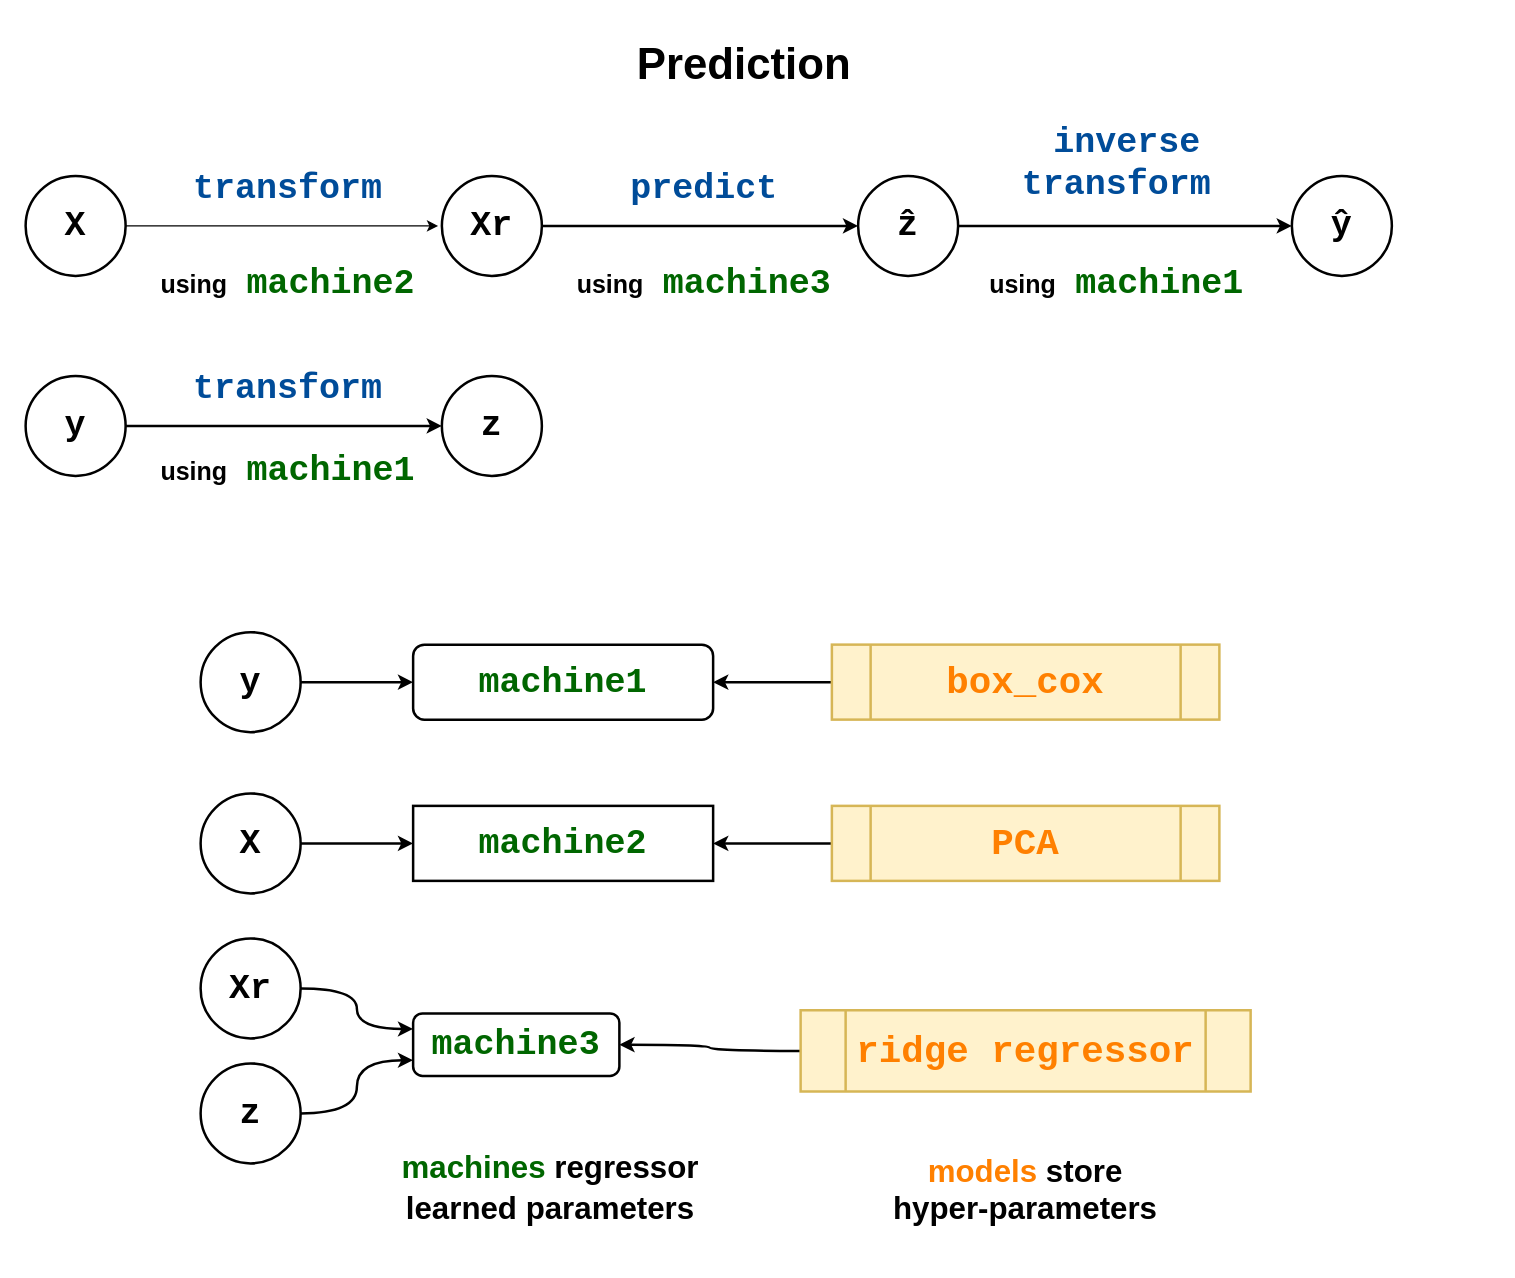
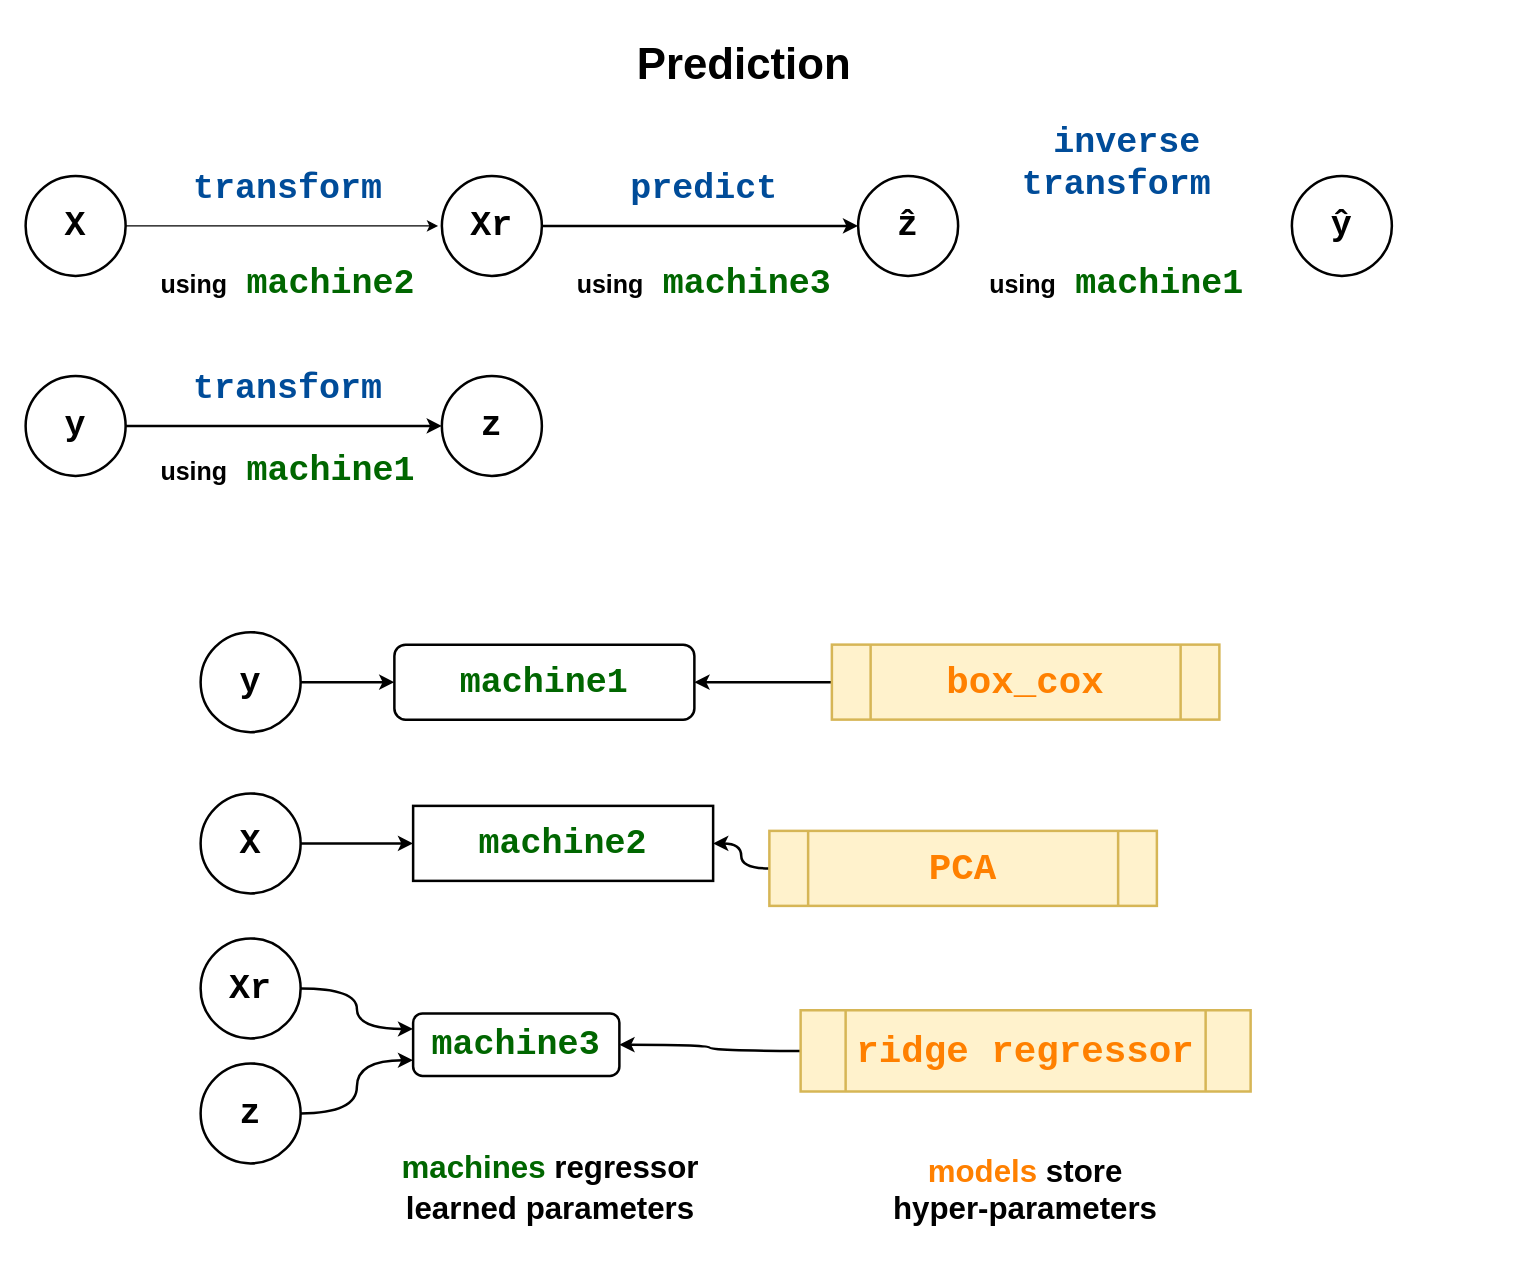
edge "ẑ" -> "ŷ": removed
node "machine1": moved (563, 682) -> (544, 682)
node "PCA": moved (1026, 843) -> (963, 868)
